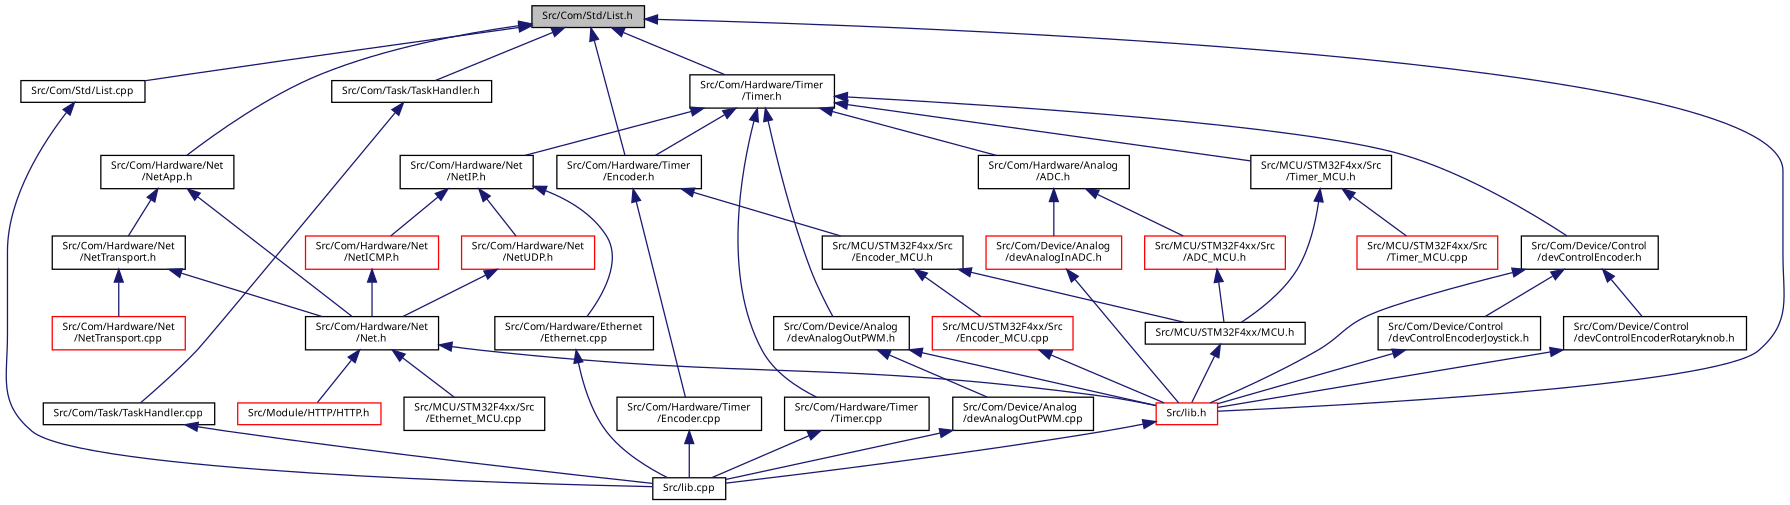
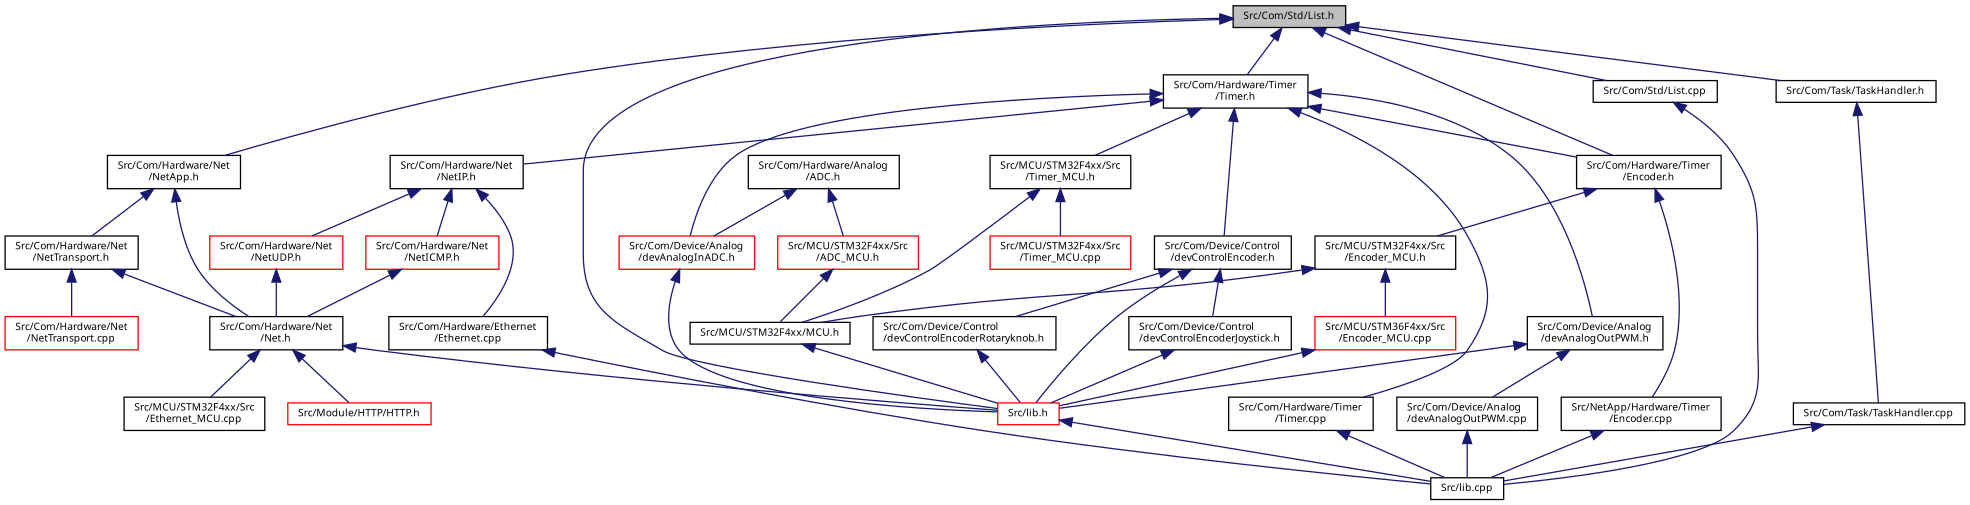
edge "Src/Com/Hardware/Analog /ADC.h" -> "Src/Com/Hardware/Timer /Timer.h": now "Src/Com/Device/Analog /devAnalogInADC.h" -> "Src/Com/Hardware/Timer /Timer.h"
node "Src/MCU/STM32F4xx/Src /Encoder_MCU.cpp": label "Src/MCU/STM32F4xx/Src /Encoder_MCU.cpp" -> "Src/MCU/STM36F4xx/Src /Encoder_MCU.cpp"
node "Src/Com/Hardware/Timer /Encoder.cpp": label "Src/Com/Hardware/Timer /Encoder.cpp" -> "Src/NetApp/Hardware/Timer /Encoder.cpp"
